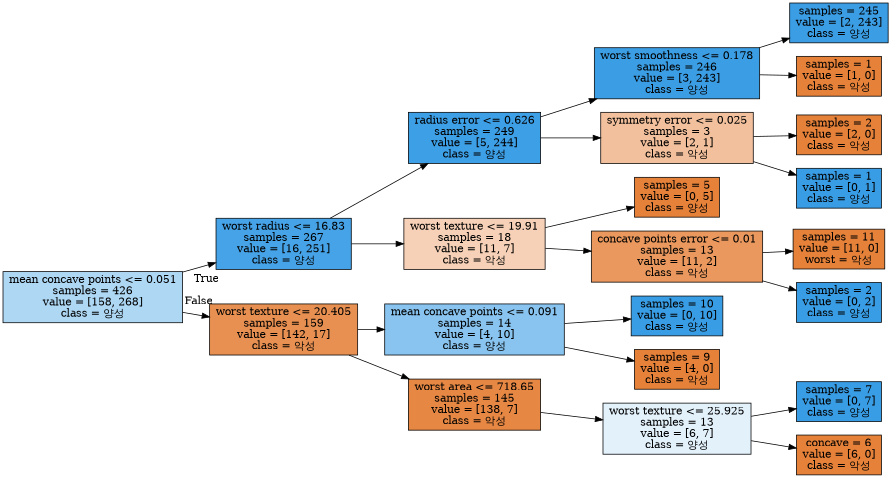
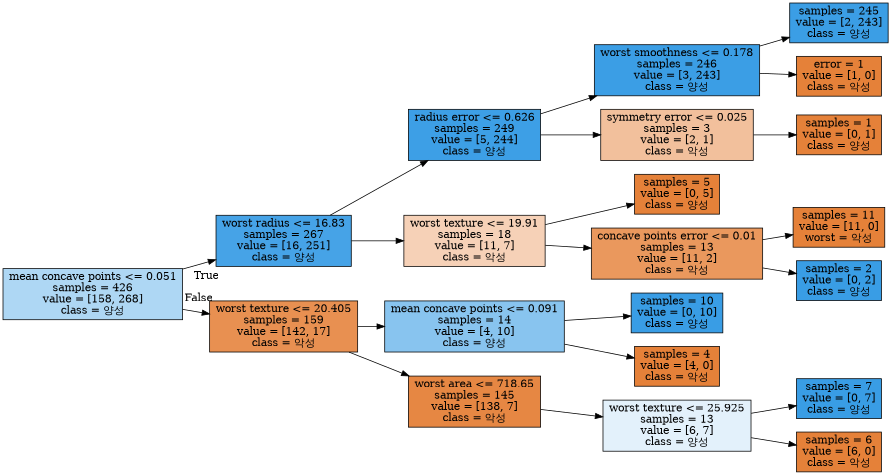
node "samples = 1 value = [1, 0] class = 악성": label "samples = 1 value = [1, 0] class = 악성" -> "error = 1 value = [1, 0] class = 악성"
node "samples = 2 value = [2, 0] class = 악성": removed
node "samples = 1 value = [0, 1] class = 양성": fillcolor #399de5 -> #e58139
node "samples = 9 value = [4, 0] class = 악성": label "samples = 9 value = [4, 0] class = 악성" -> "samples = 4 value = [4, 0] class = 악성"
node "concave = 6 value = [6, 0] class = 악성": label "concave = 6 value = [6, 0] class = 악성" -> "samples = 6 value = [6, 0] class = 악성"
